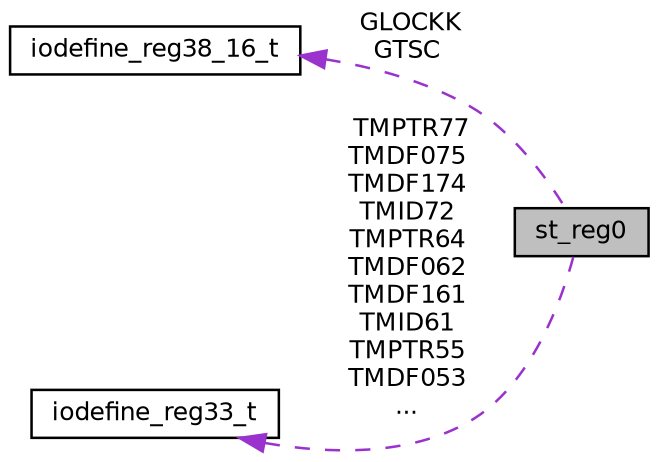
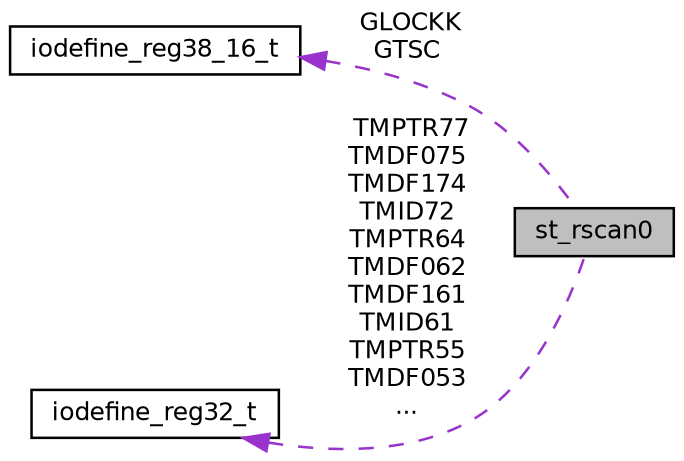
node "st_reg0": label "st_reg0" -> "st_rscan0"
node "iodefine_reg33_t": label "iodefine_reg33_t" -> "iodefine_reg32_t"
